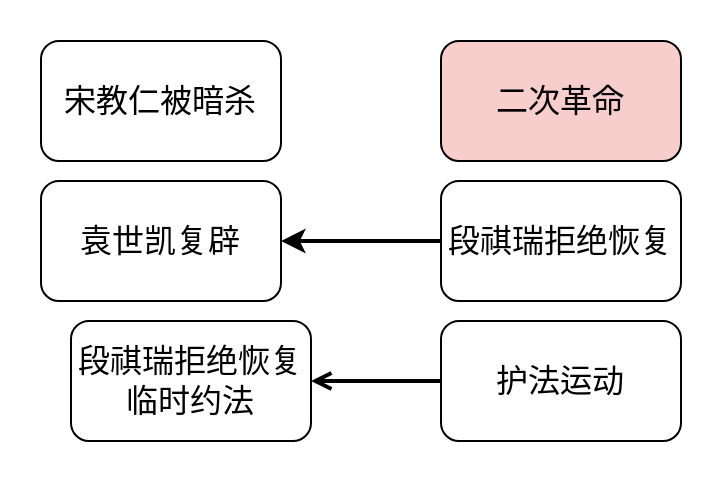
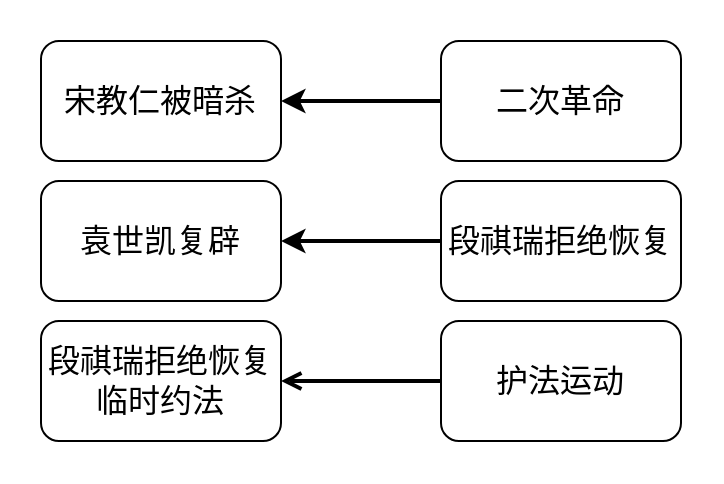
edge "二次革命" -> "宋教仁被暗杀": added
node "二次革命": fillcolor #f8cecc -> #ffffff
node "段祺瑞拒绝恢复 临时约法": moved (191, 381) -> (161, 381)
